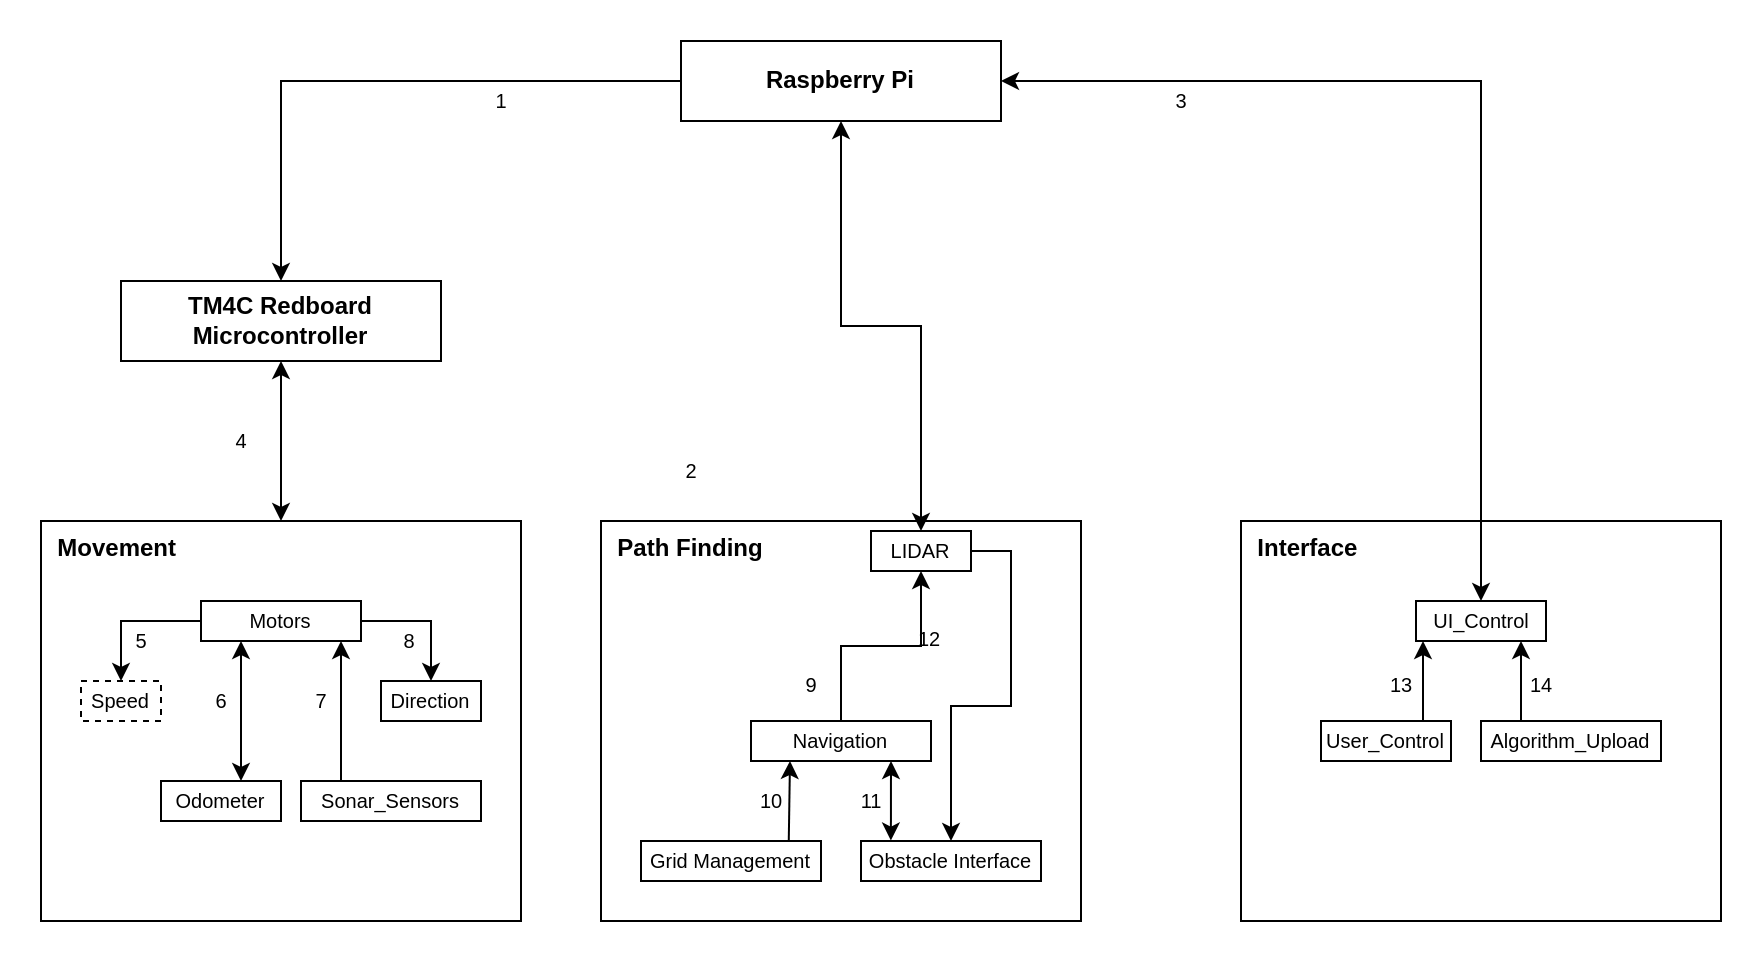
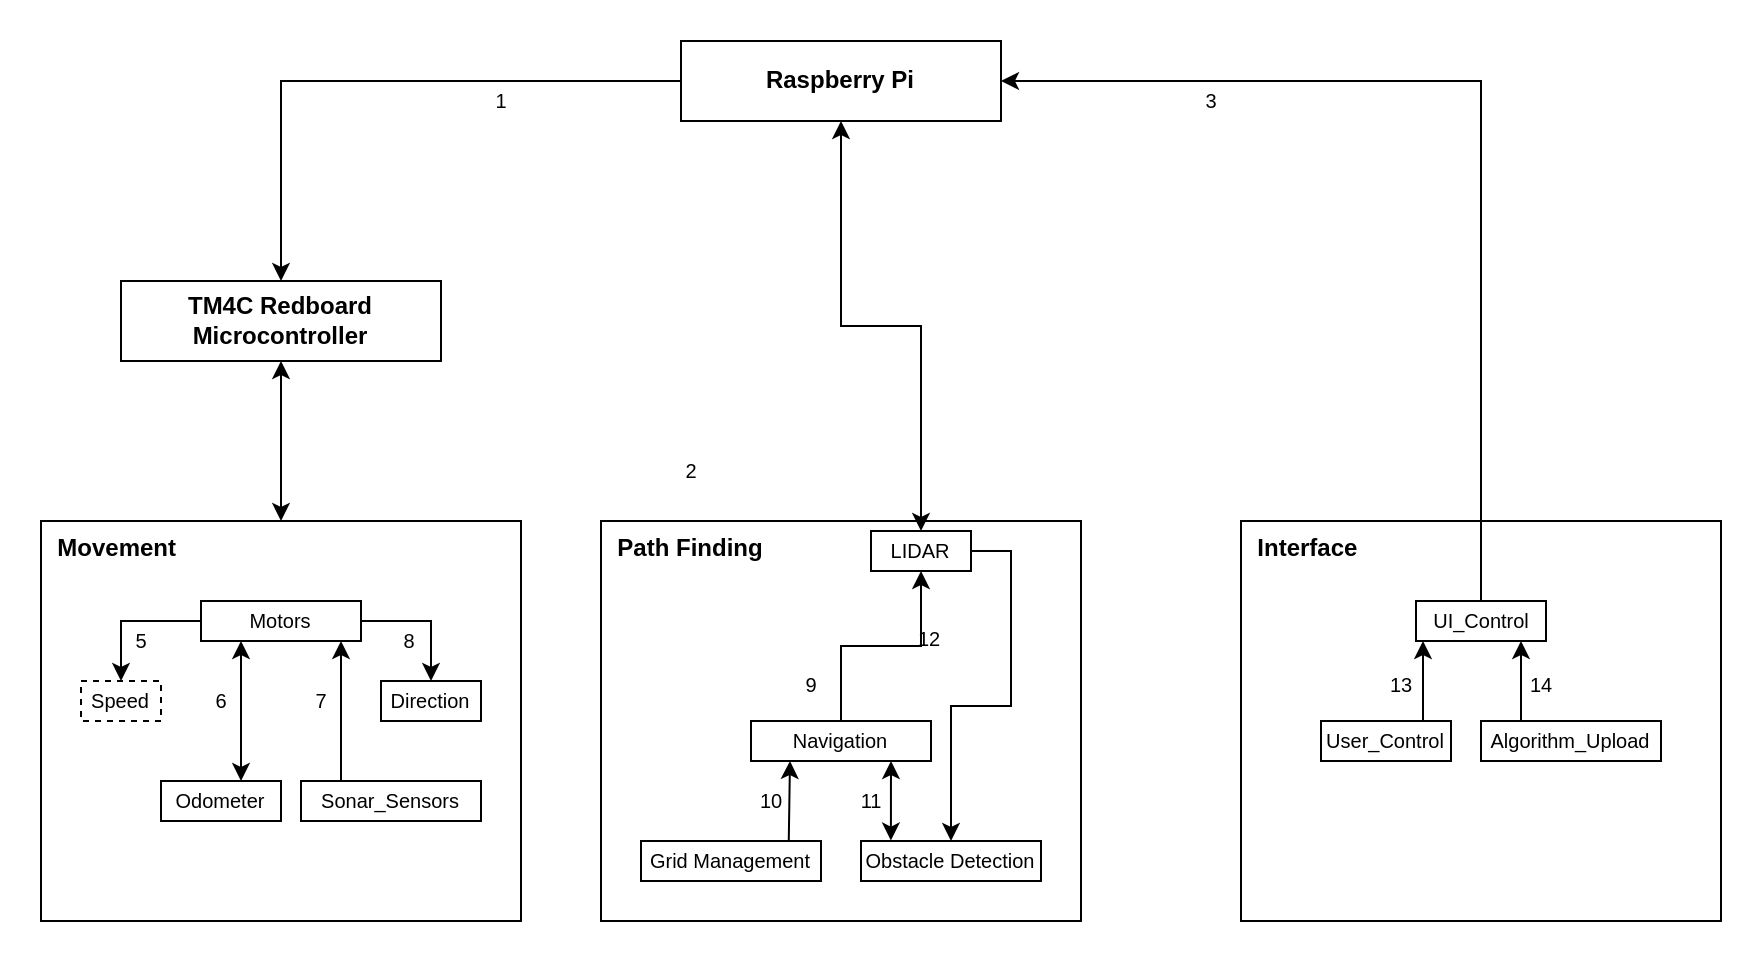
node "3": moved (1181, 101) -> (1211, 101)
node "4": removed
edge "Raspberry Pi" -- "UI_Control": arrowhead classic -> none
node "Obstacle Interface": label "Obstacle Interface" -> "Obstacle Detection"
